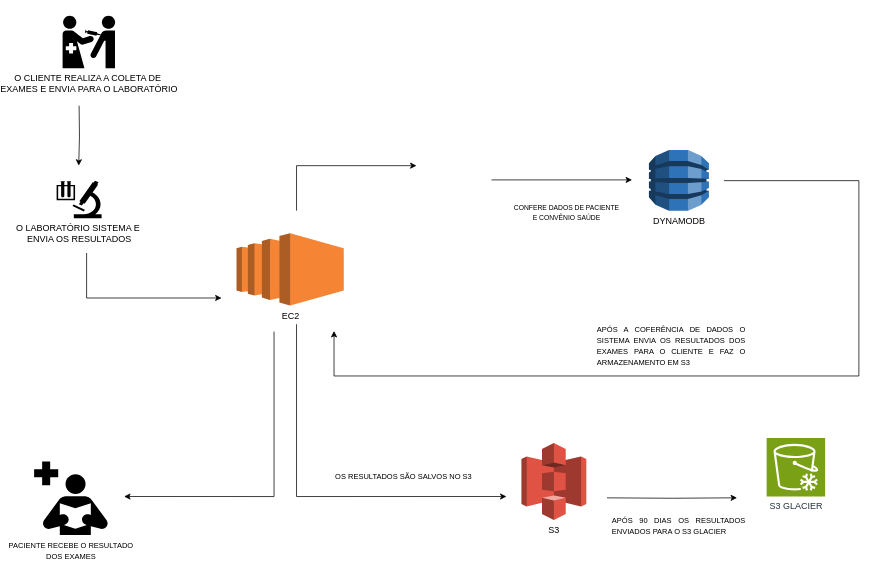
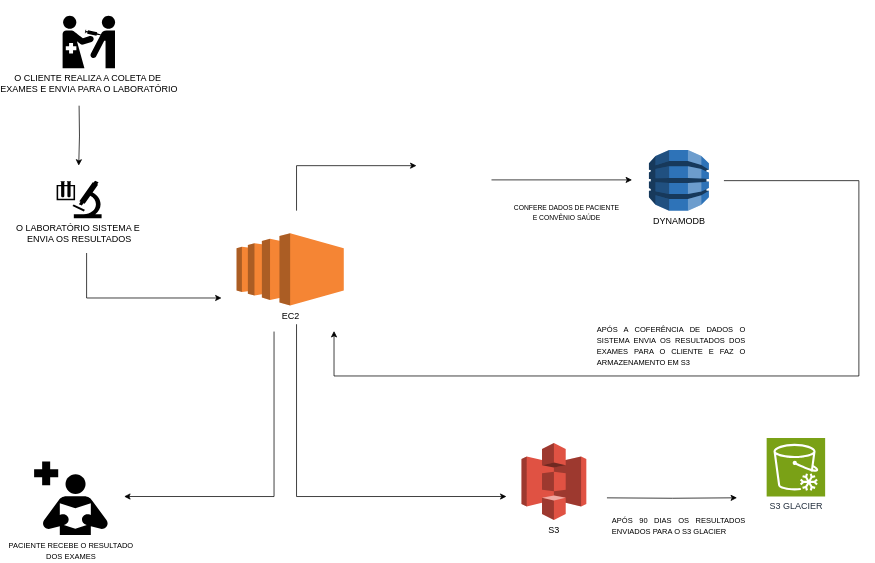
node "OS RESULTADOS SÃO SALVOS NO S3": removed
